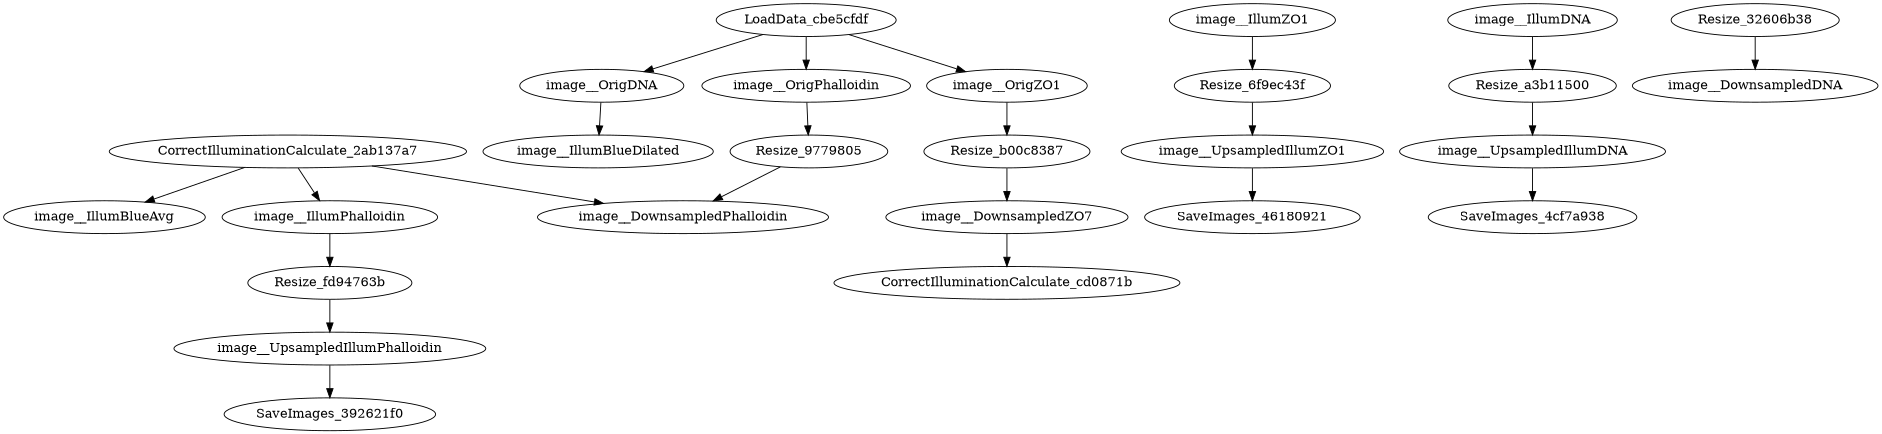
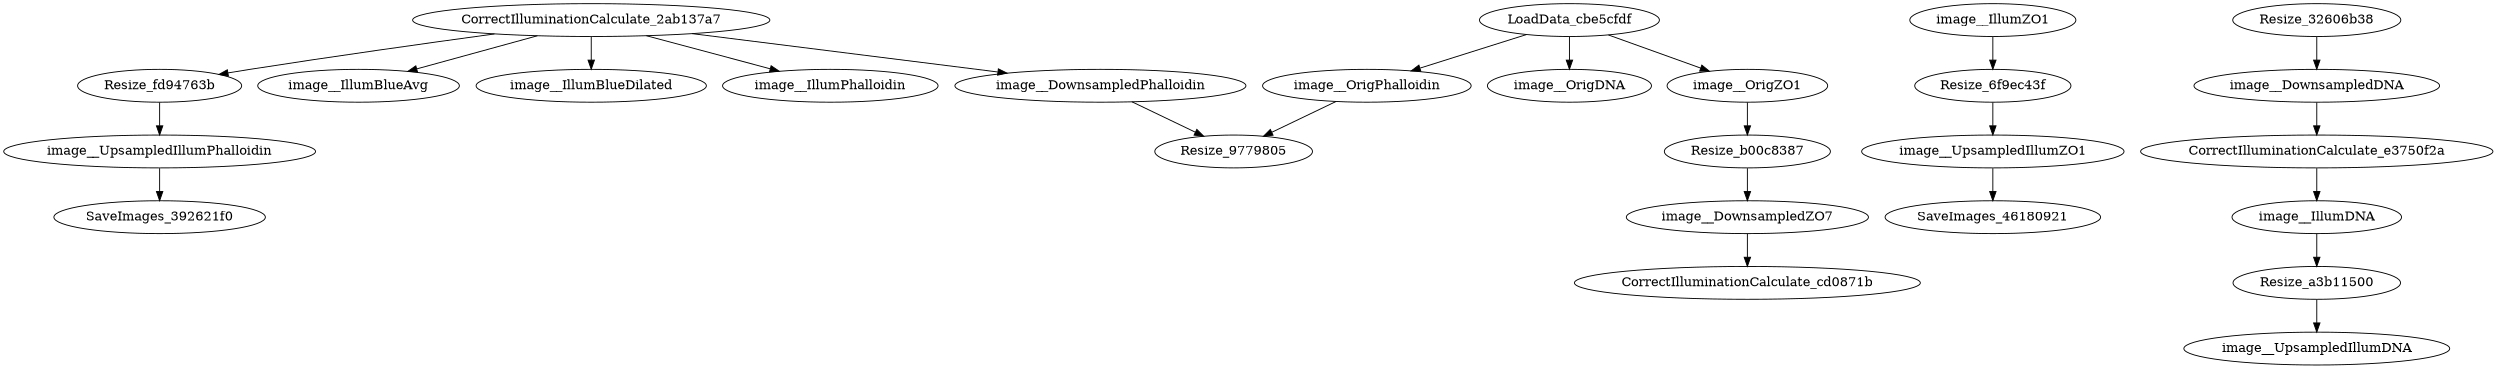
edge "image__OrigDNA" -> "image__IllumBlueDilated": now "CorrectIlluminationCalculate_2ab137a7" -> "image__IllumBlueDilated"
node "CorrectIlluminationCalculate_e3750f2a": added
edge "Resize_9779805" -> "image__DownsampledPhalloidin": reversed
node "SaveImages_4cf7a938": removed
edge "image__IllumPhalloidin" -> "Resize_fd94763b": now "CorrectIlluminationCalculate_2ab137a7" -> "Resize_fd94763b"
